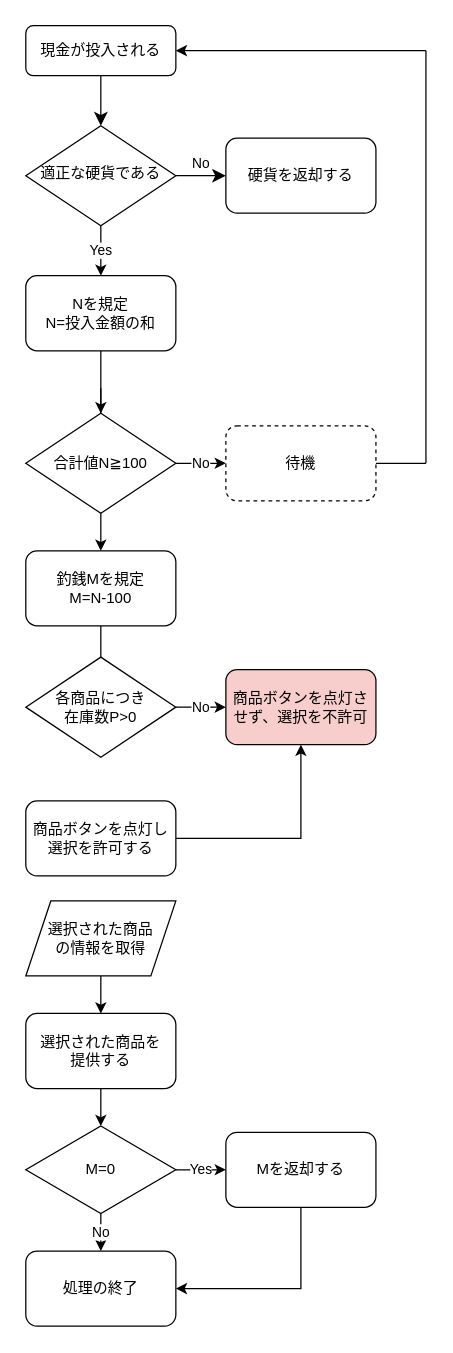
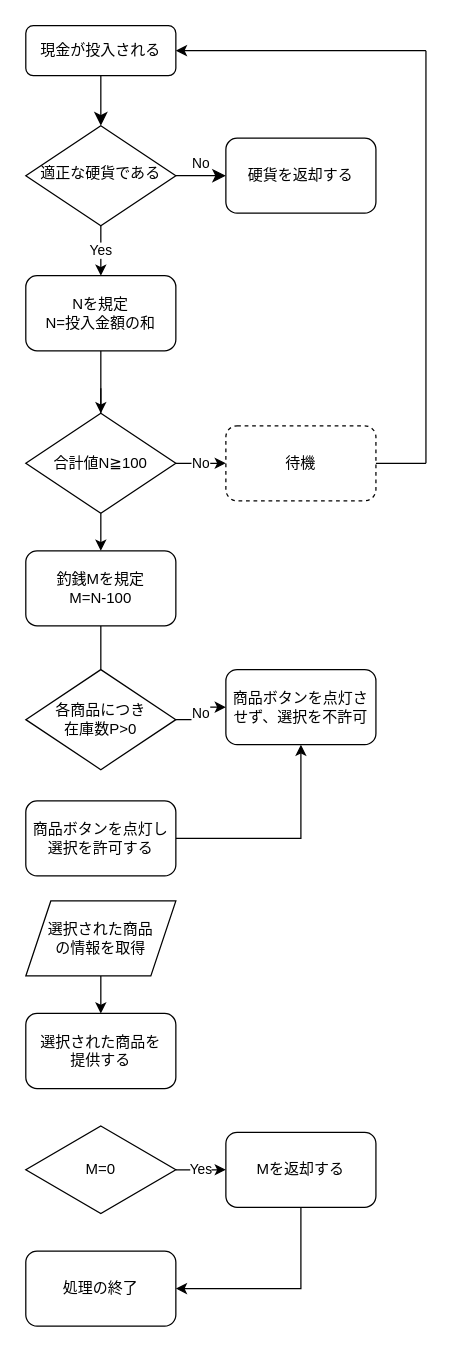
node "各商品につき 在庫数P>0": moved (101, 707) -> (101, 719)
node "商品ボタンを点灯させず、選択を不許可": fillcolor #f8cecc -> #ffffff
edge "選択された商品を 提供する" -> "M=0": removed
edge "M=0" -> "処理の終了": removed, label "No"
